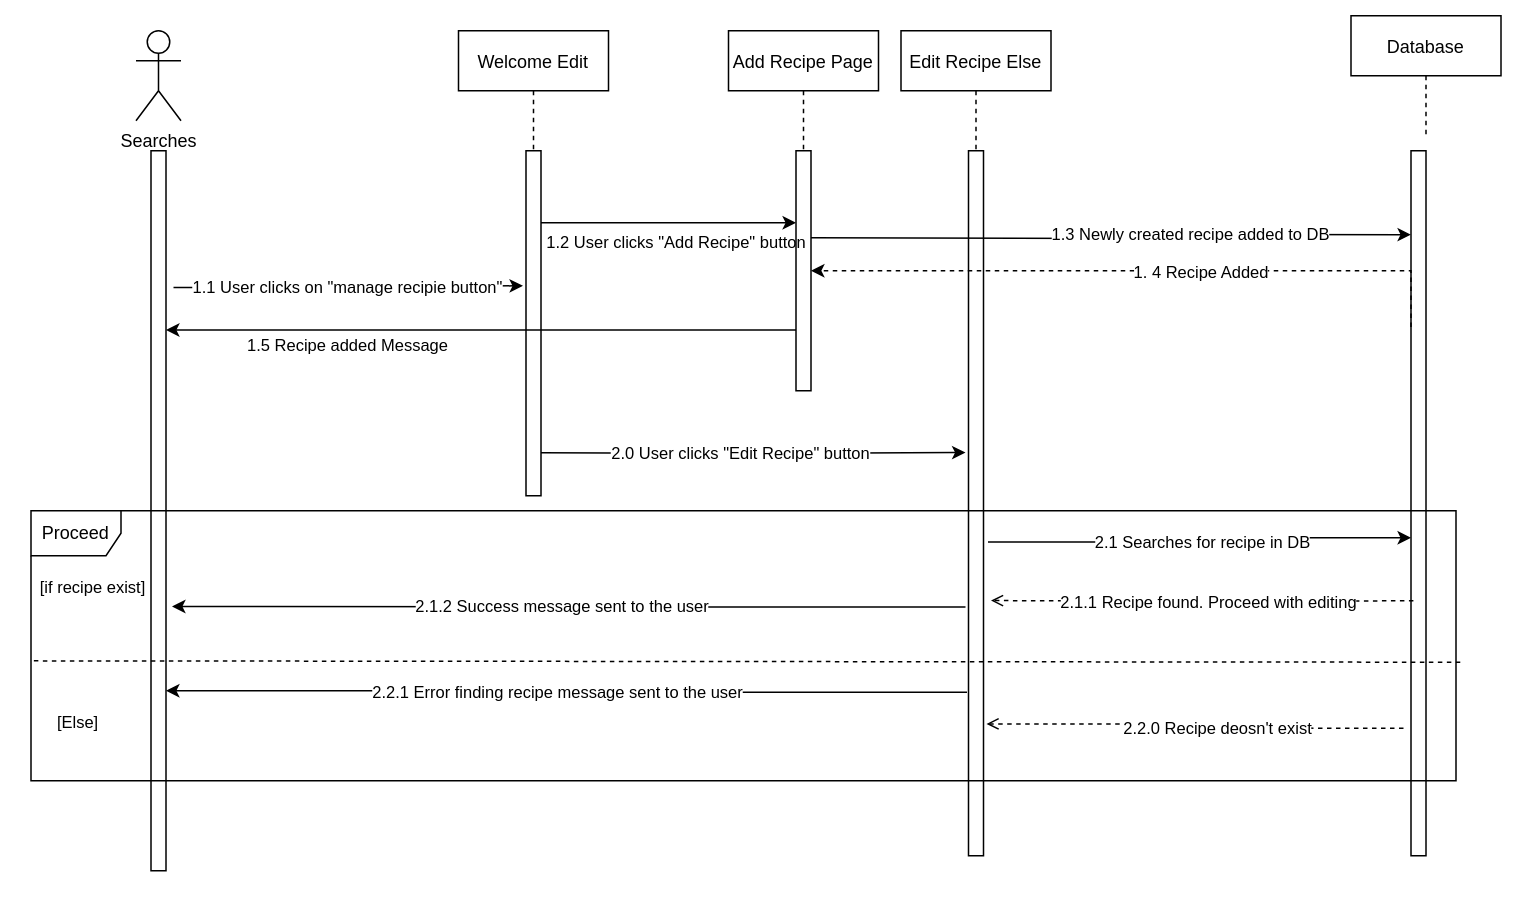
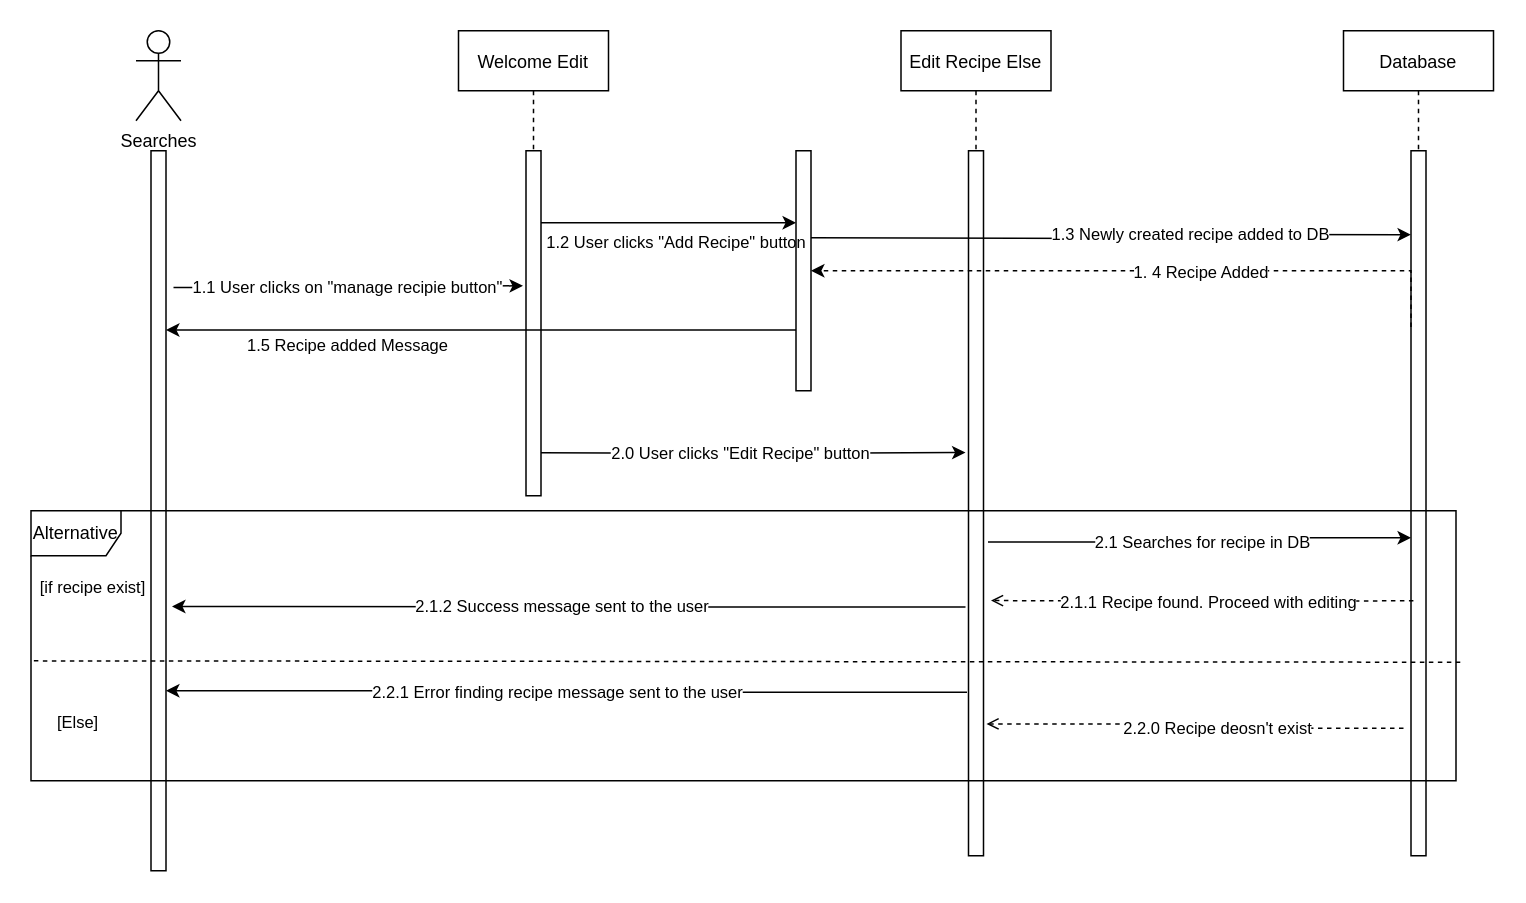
node "Database": moved (1426, 76) -> (1418, 91)
node "Add Recipe Page": removed
node "Proceed": label "Proceed" -> "Alternative"
